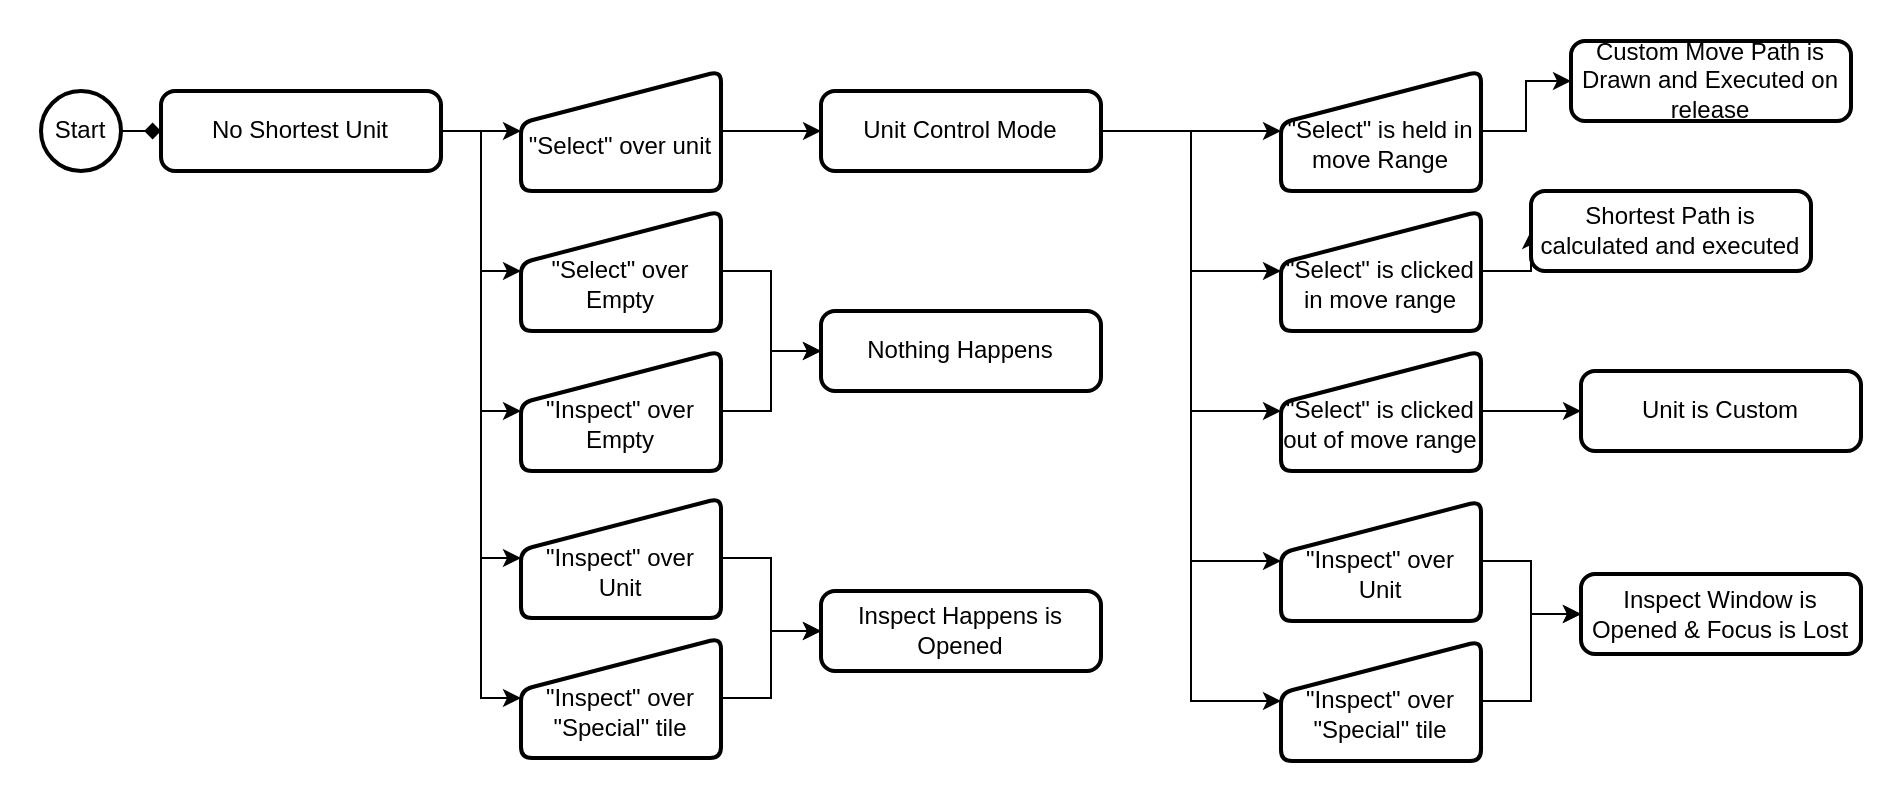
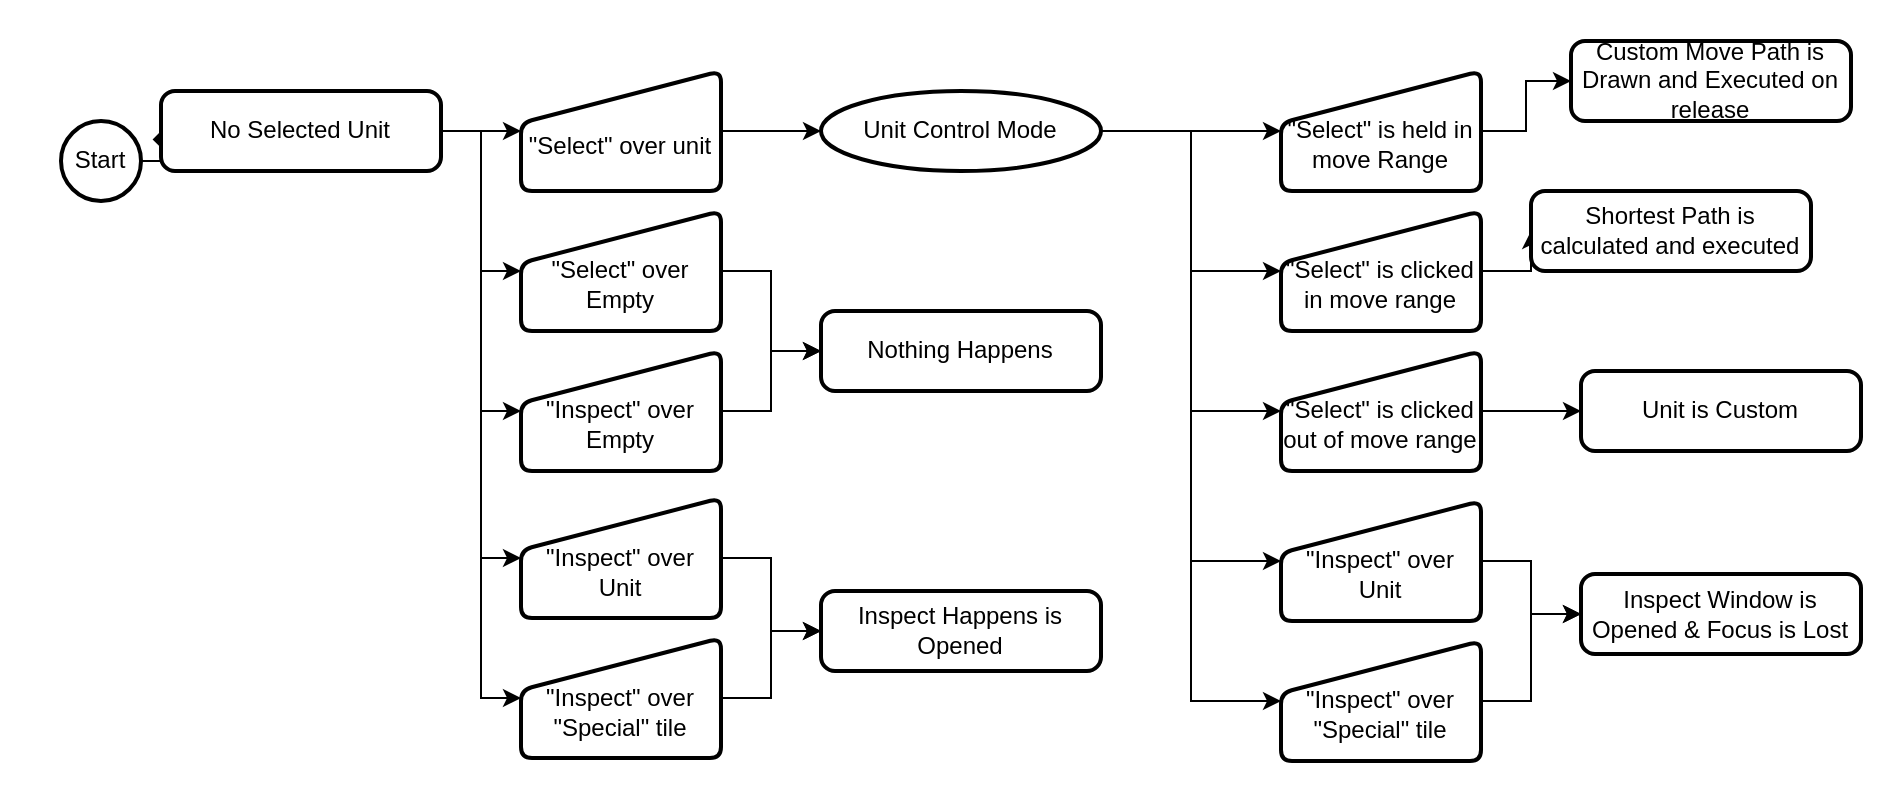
node "Start": moved (81, 131) -> (101, 161)
node "No Shortest Unit": label "No Shortest Unit" -> "No Selected Unit"
node "Unit Control Mode": shape rounded rectangle -> ellipse
